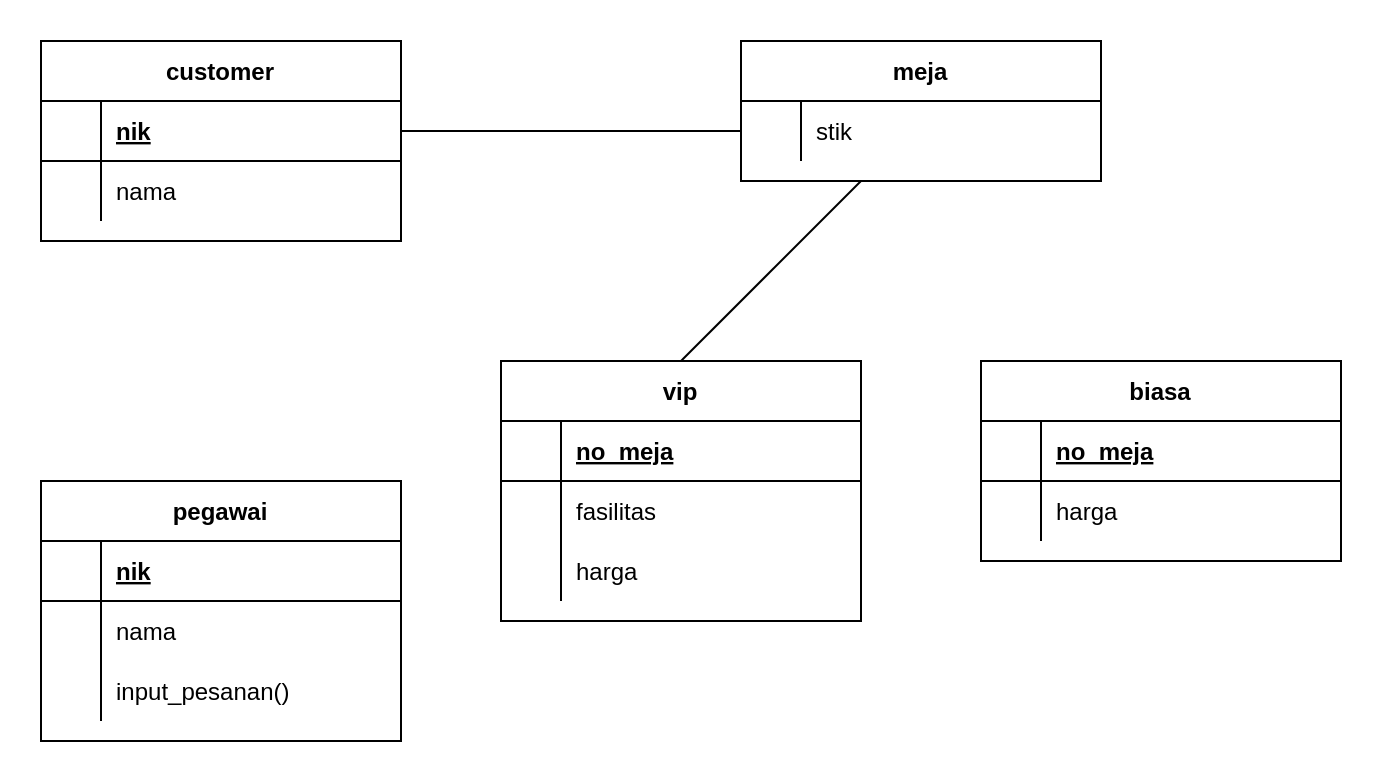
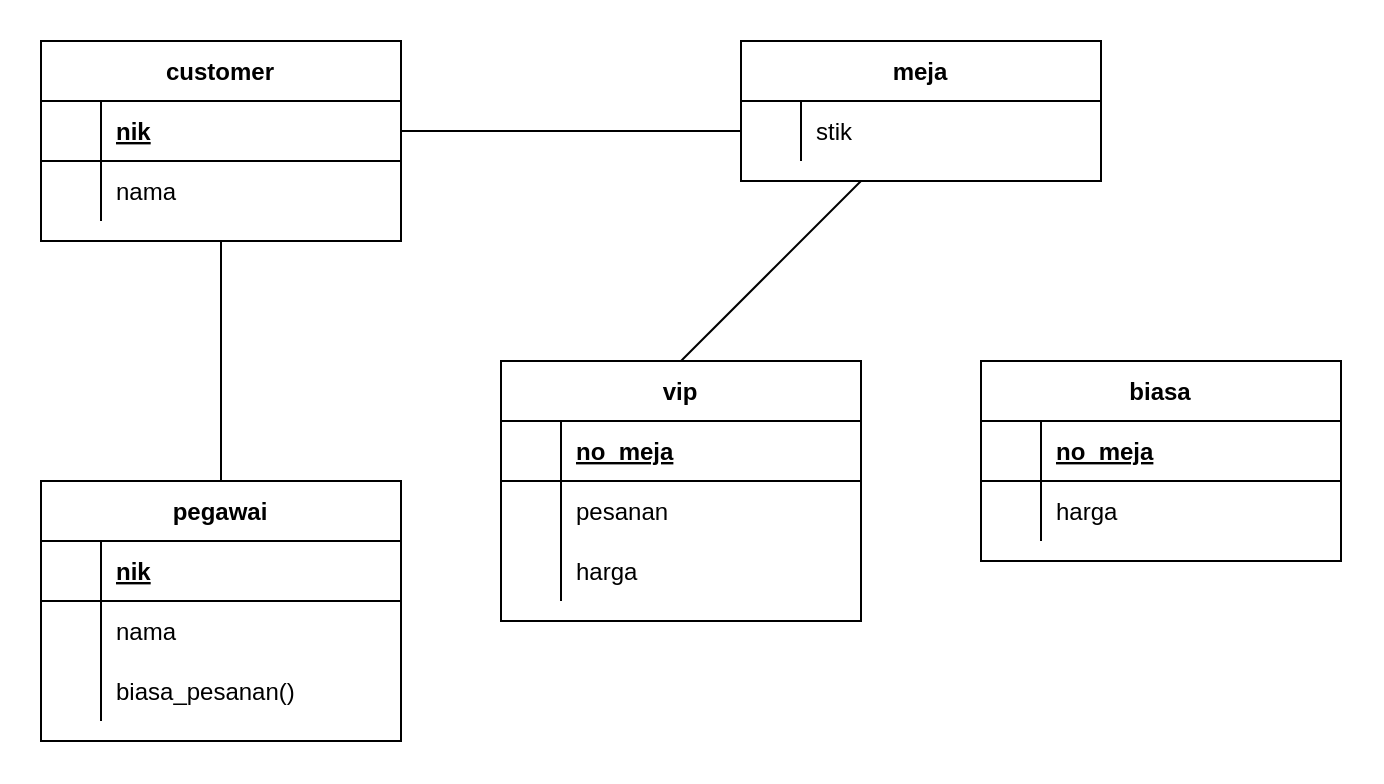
edge "customer" -- "pegawai": added
node "fasilitas": label "fasilitas" -> "pesanan"
node "input_pesanan()": label "input_pesanan()" -> "biasa_pesanan()"
